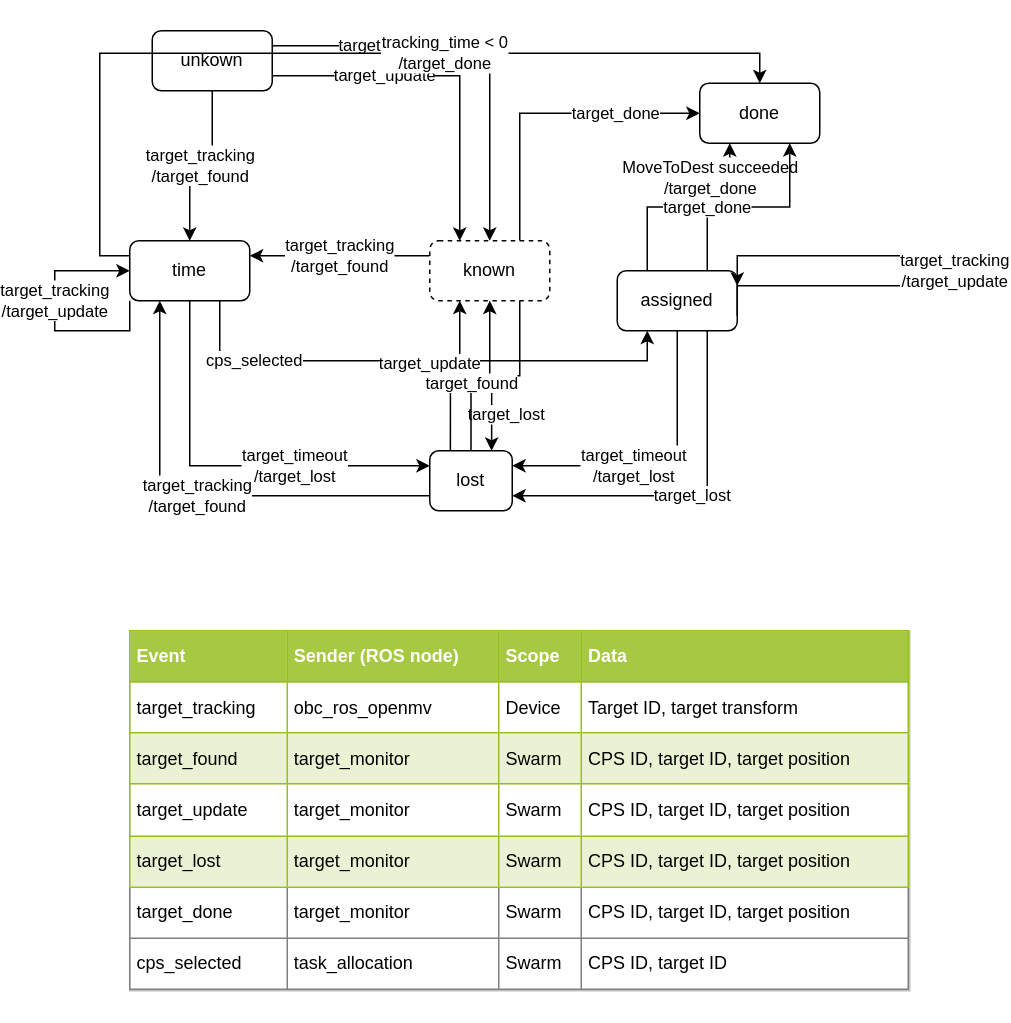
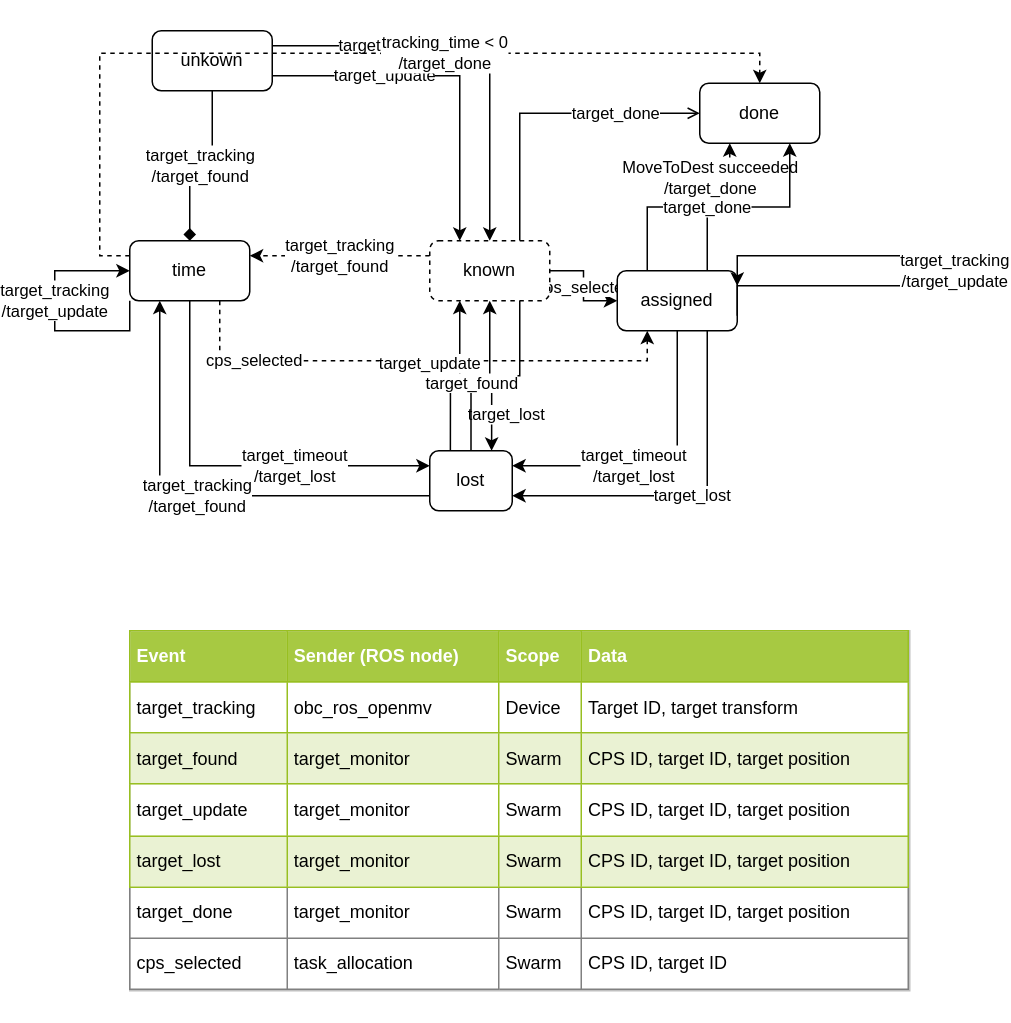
edge "time" -> "done": style solid -> dashed
edge "known" -> "done": arrowhead classic -> open
edge "unkown" -> "time": arrowhead classic -> diamond
edge "known" -> "time": style solid -> dashed
edge "known" -> "assigned": added, label "cps_selected"
edge "time" -> "assigned": style solid -> dashed
